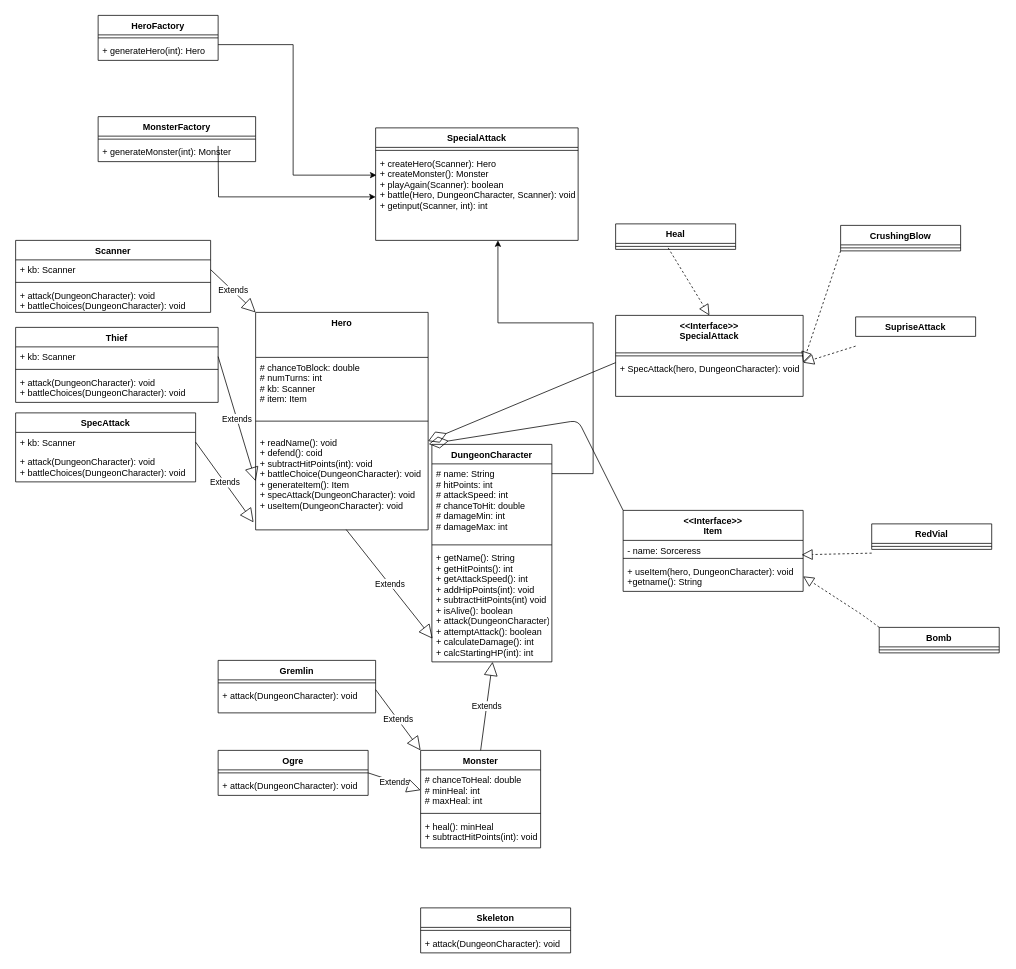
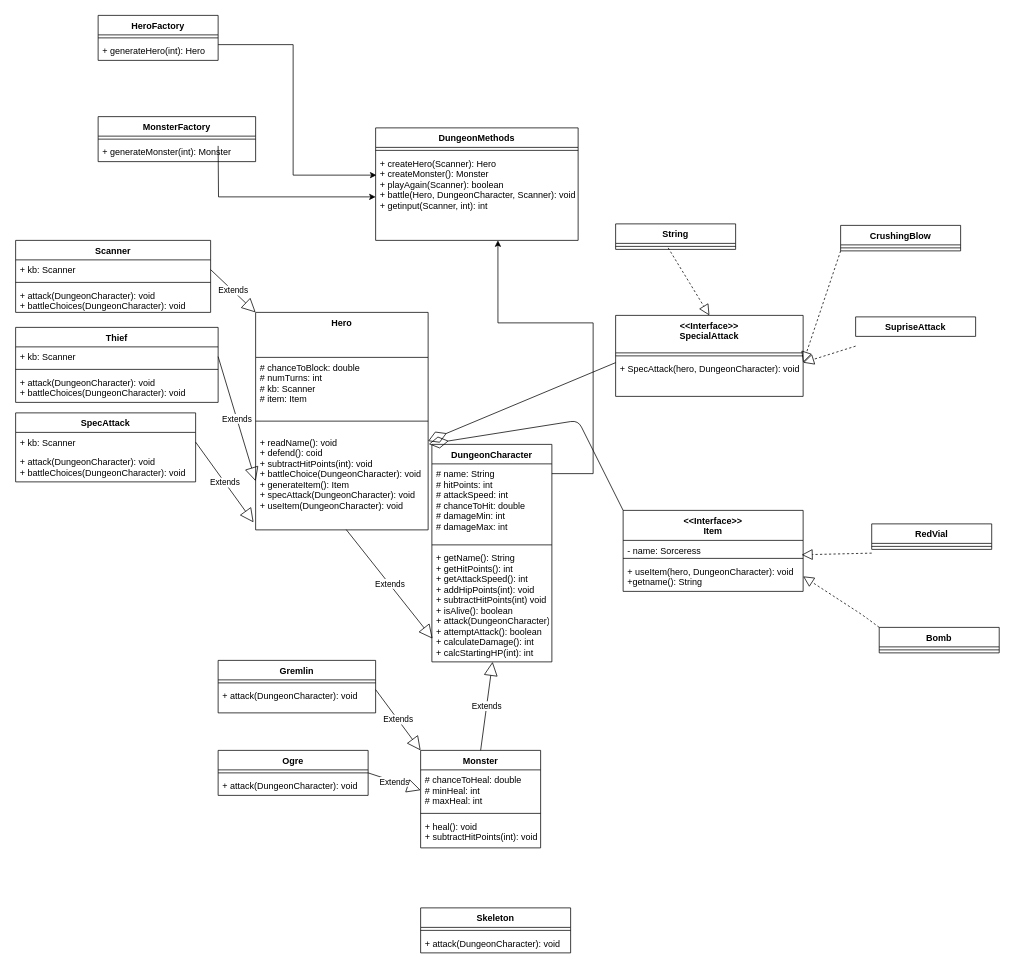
node "SpecialAttack": label "SpecialAttack" -> "DungeonMethods"
node "Heal": label "Heal" -> "String"
node "+ heal(): minHeal + subtractHitPoints(int): void": label "+ heal(): minHeal + subtractHitPoints(int): void" -> "+ heal(): void + subtractHitPoints(int): void"
